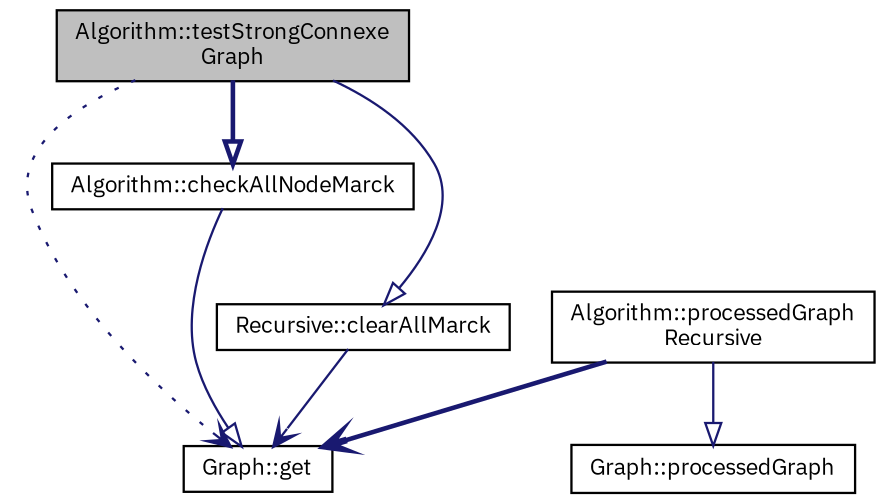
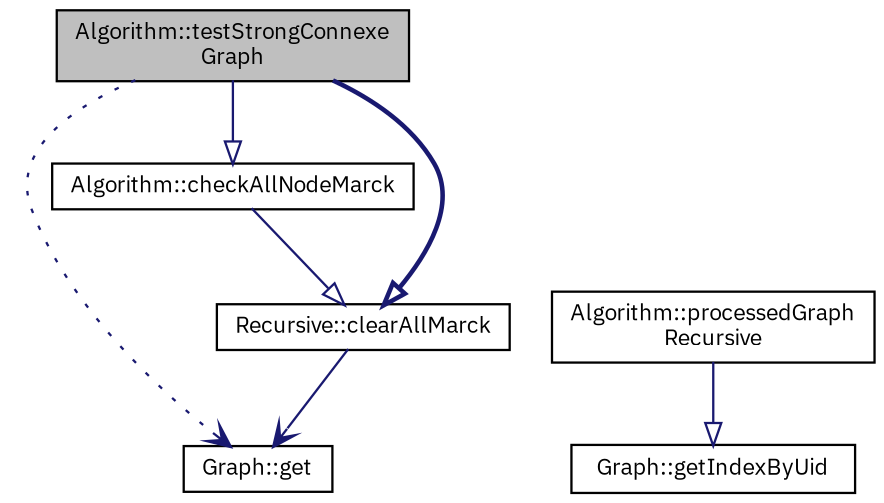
edge "Algorithm::testStrongConnexe Graph" -> "Algorithm::checkAllNodeMarck": style bold -> solid
edge "Algorithm::testStrongConnexe Graph" -> "Recursive::clearAllMarck": style solid -> bold
edge "Algorithm::checkAllNodeMarck" -> "Graph::get": now "Algorithm::checkAllNodeMarck" -> "Recursive::clearAllMarck"
edge "Algorithm::processedGraph Recursive" -> "Graph::get": removed
node "Graph::processedGraph": label "Graph::processedGraph" -> "Graph::getIndexByUid"
